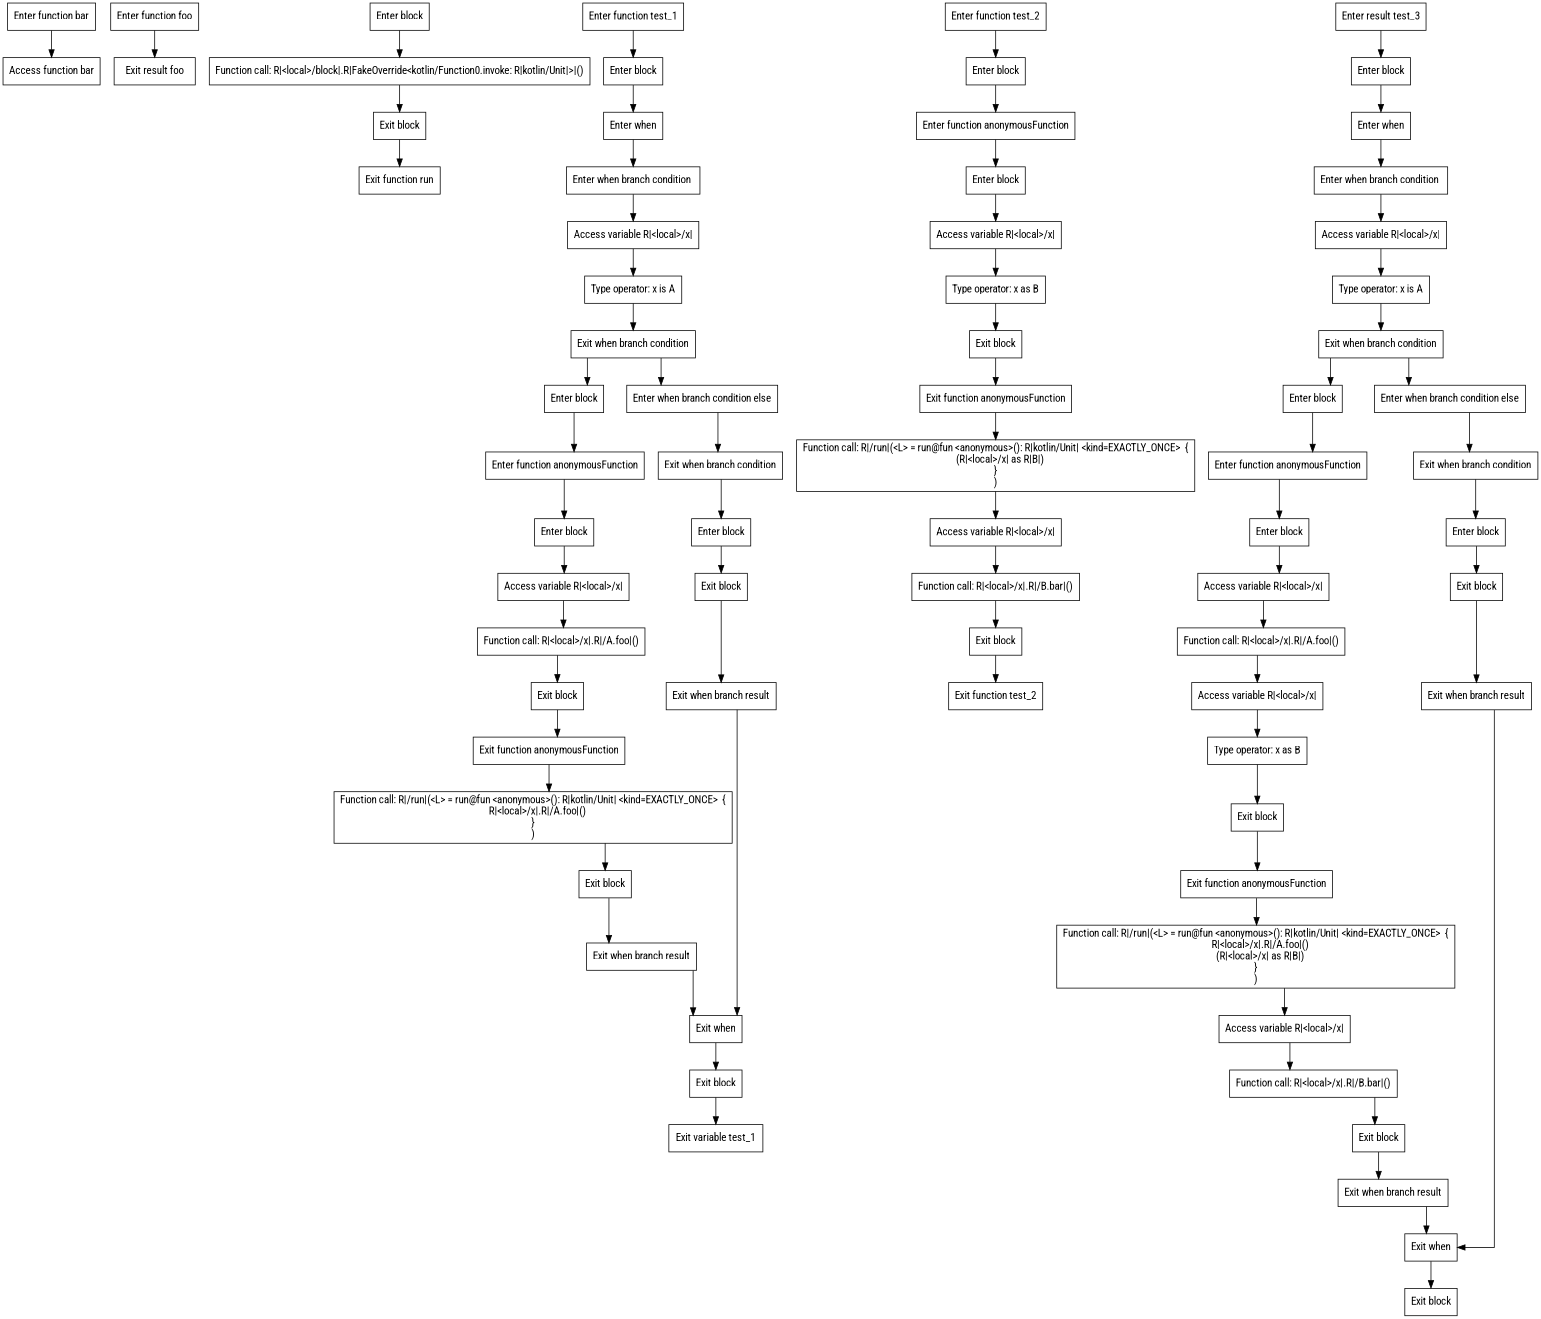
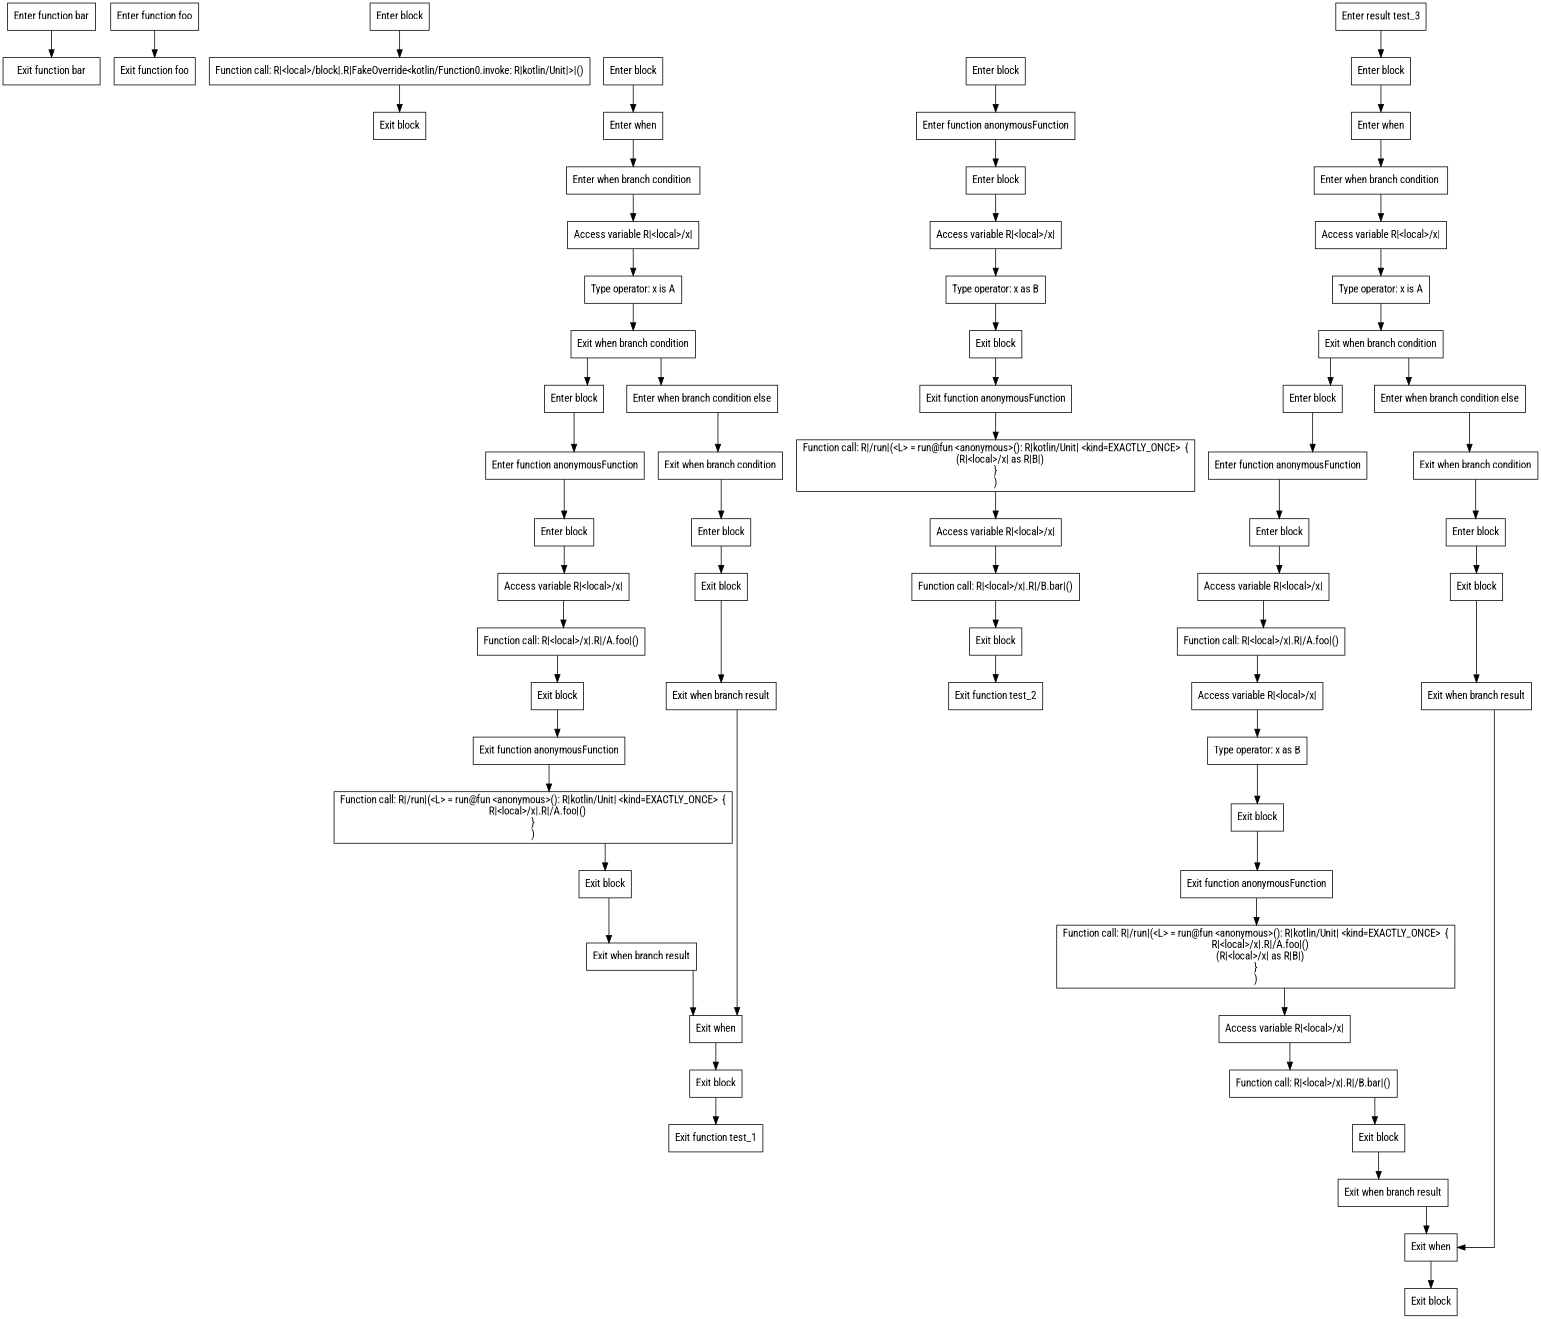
node "Enter function test_1": removed
node "Enter function test_2": removed
node "Access function bar": label "Access function bar" -> "Exit function bar"
node "Exit result foo": label "Exit result foo" -> "Exit function foo"
node "Exit function run": removed
node "Exit variable test_1": label "Exit variable test_1" -> "Exit function test_1"
